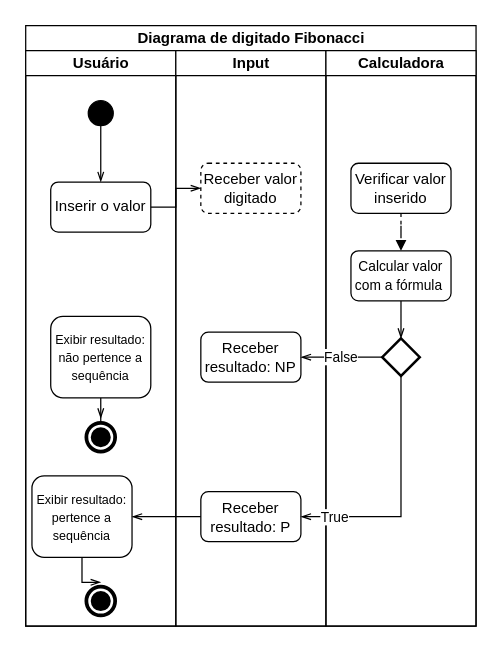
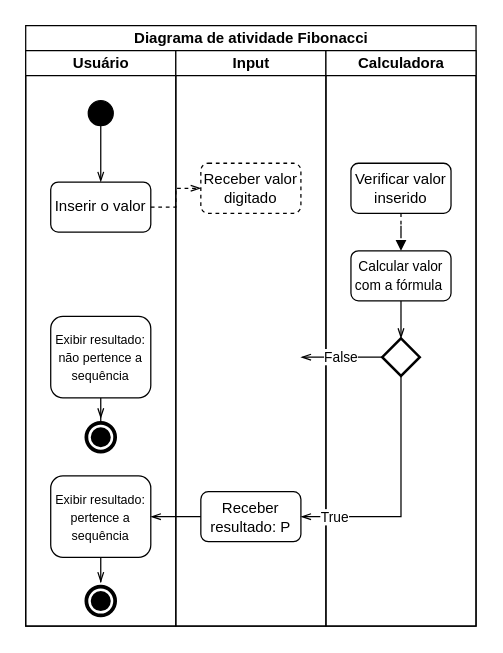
node "Diagrama de digitado Fibonacci": label "Diagrama de digitado Fibonacci" -> "Diagrama de atividade Fibonacci"
edge "Inserir o valor" -> "Receber valor digitado": style solid -> dashed
node "Receber resultado: NP": removed
node "Exibir resultado: pertence a sequência": moved (82, 516) -> (101, 516)
